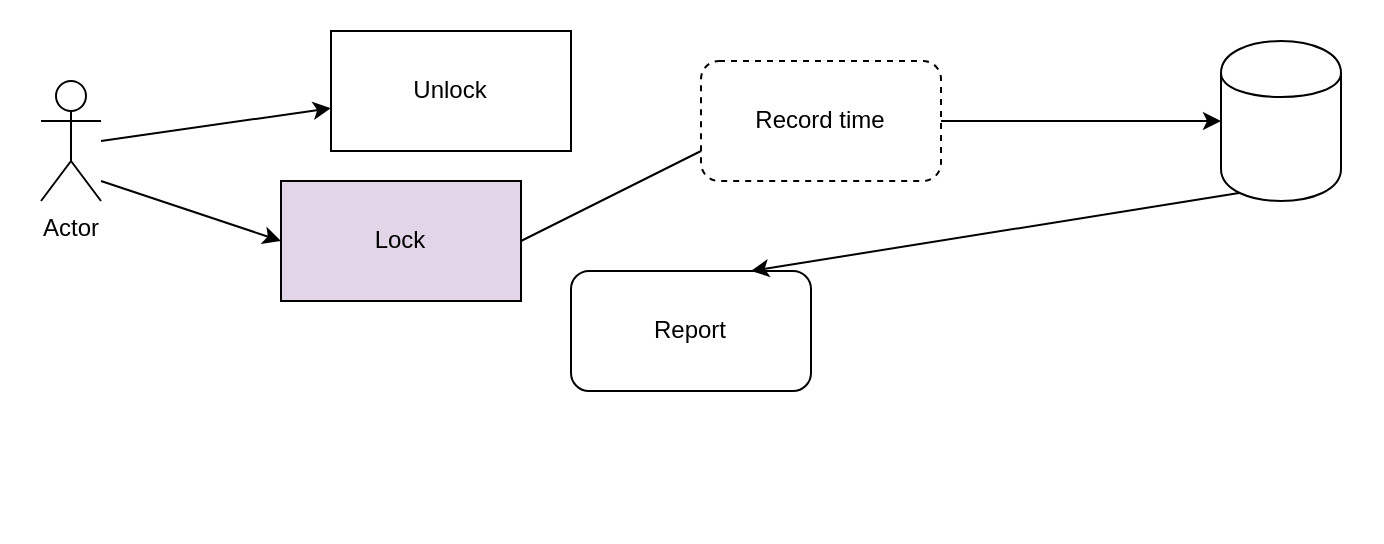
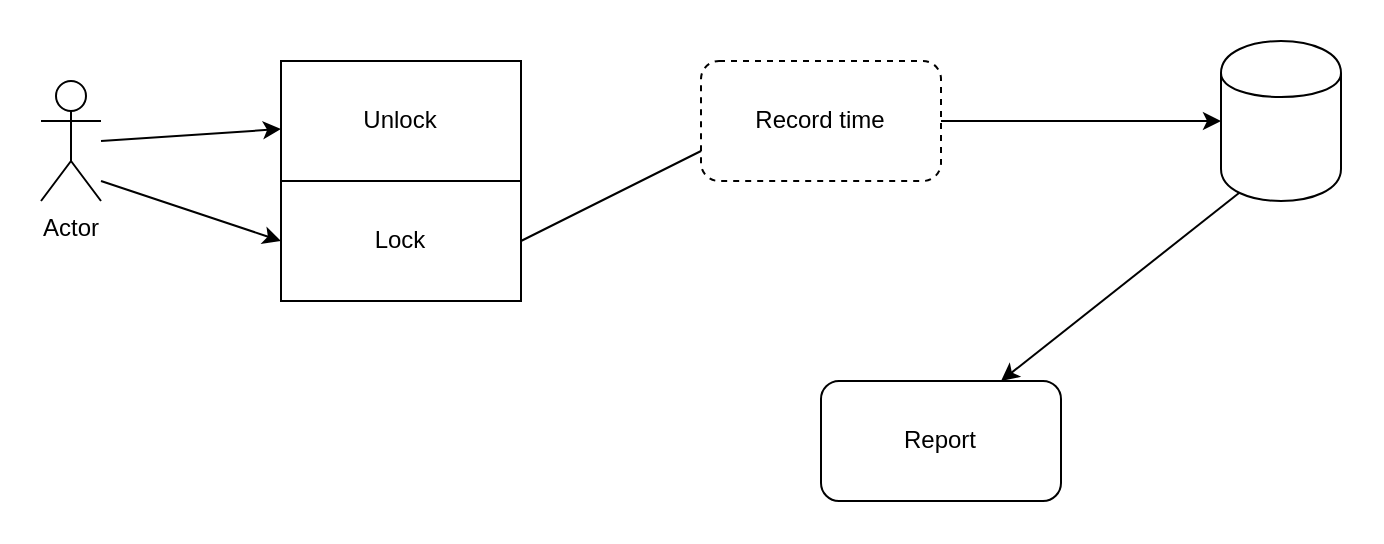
node "Unlock": moved (451, 91) -> (401, 121)
node "Lock": fillcolor #e1d5e7 -> #ffffff
node "Report": moved (691, 331) -> (941, 441)
